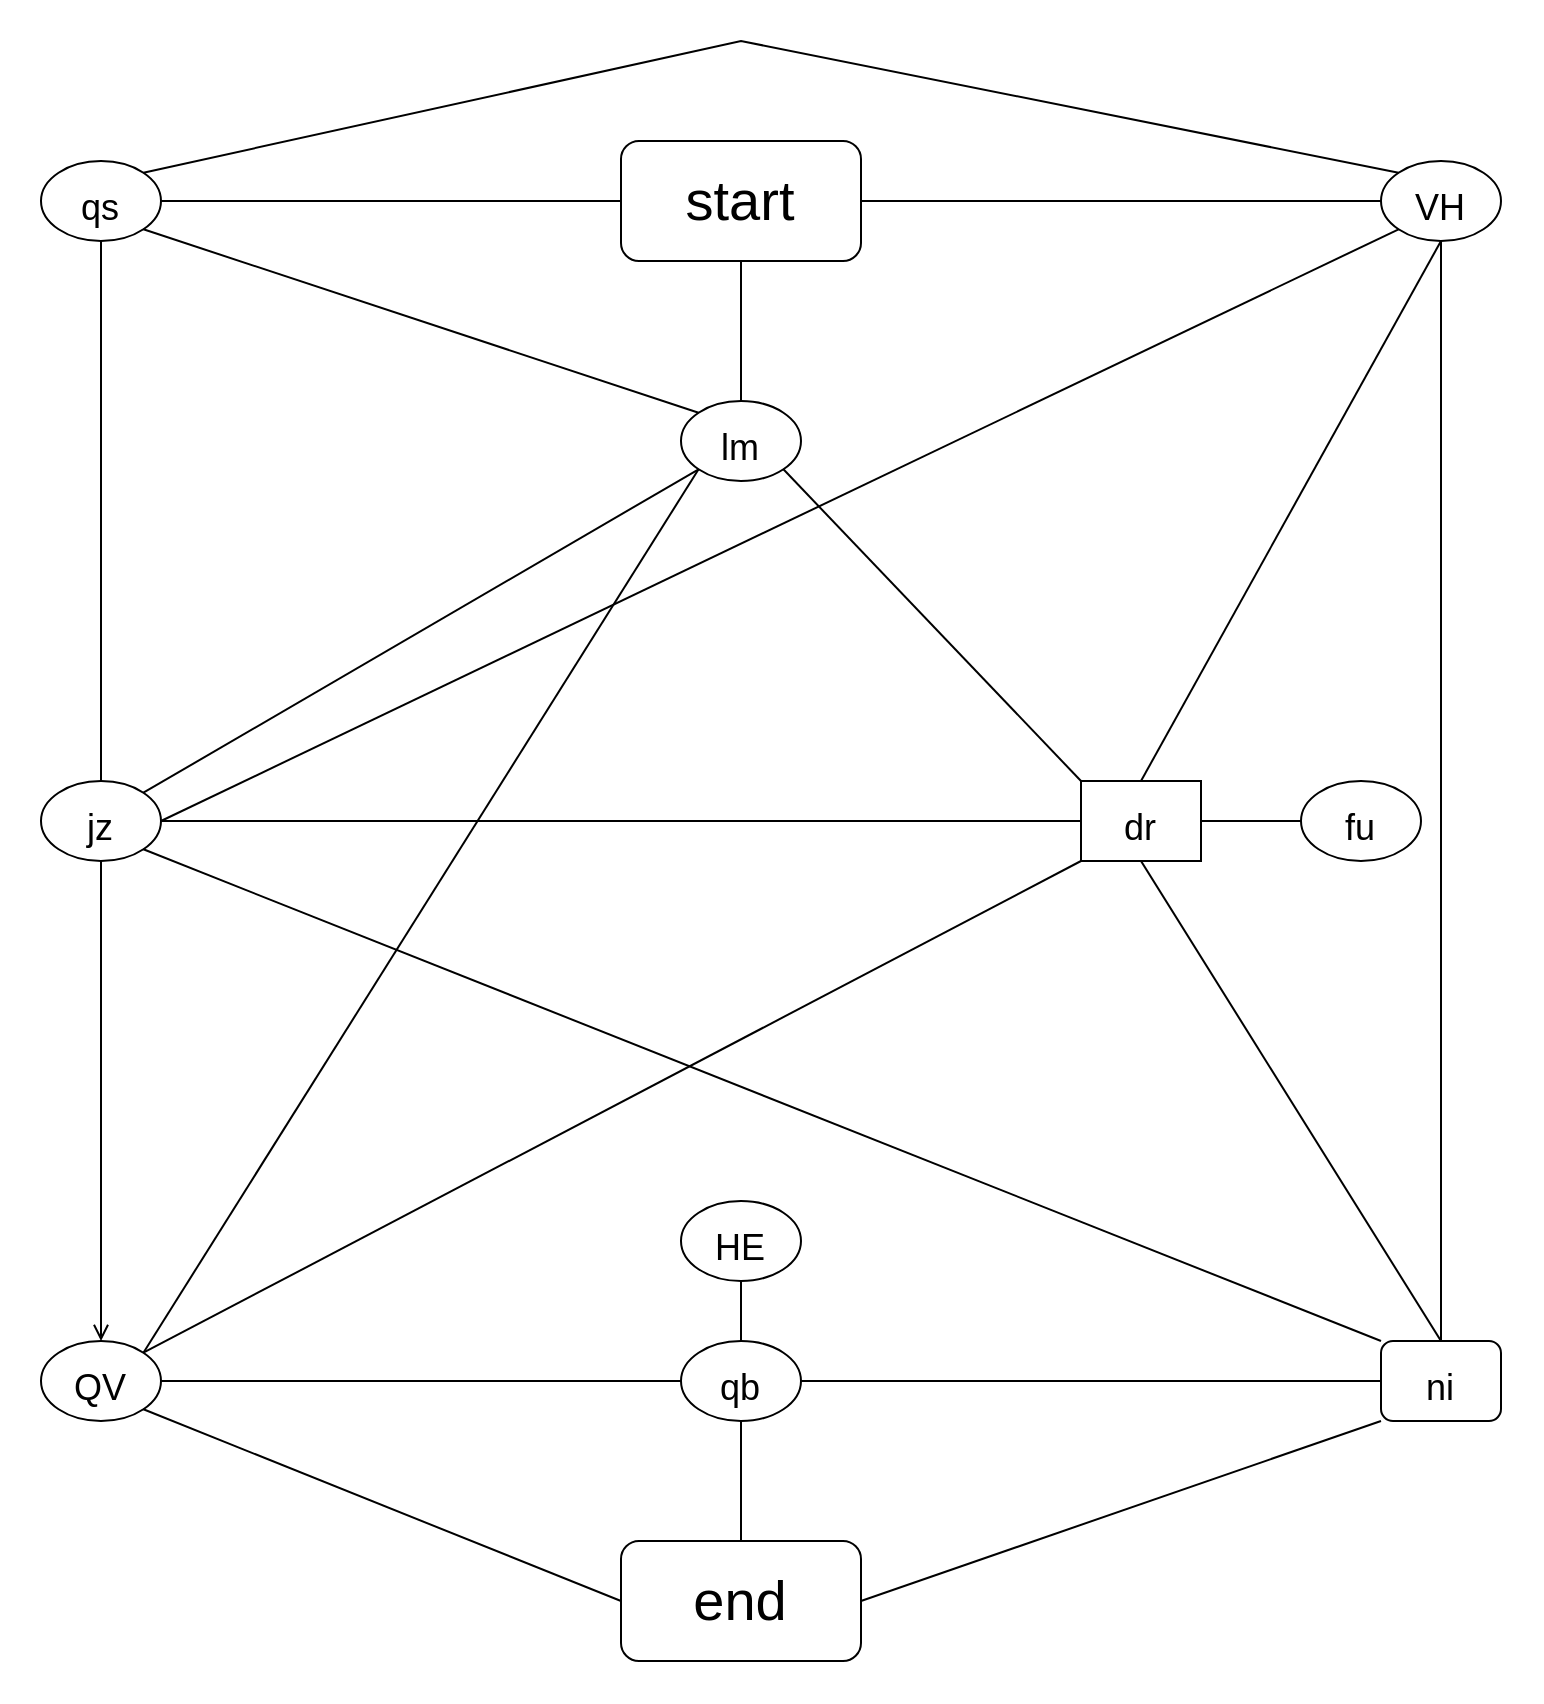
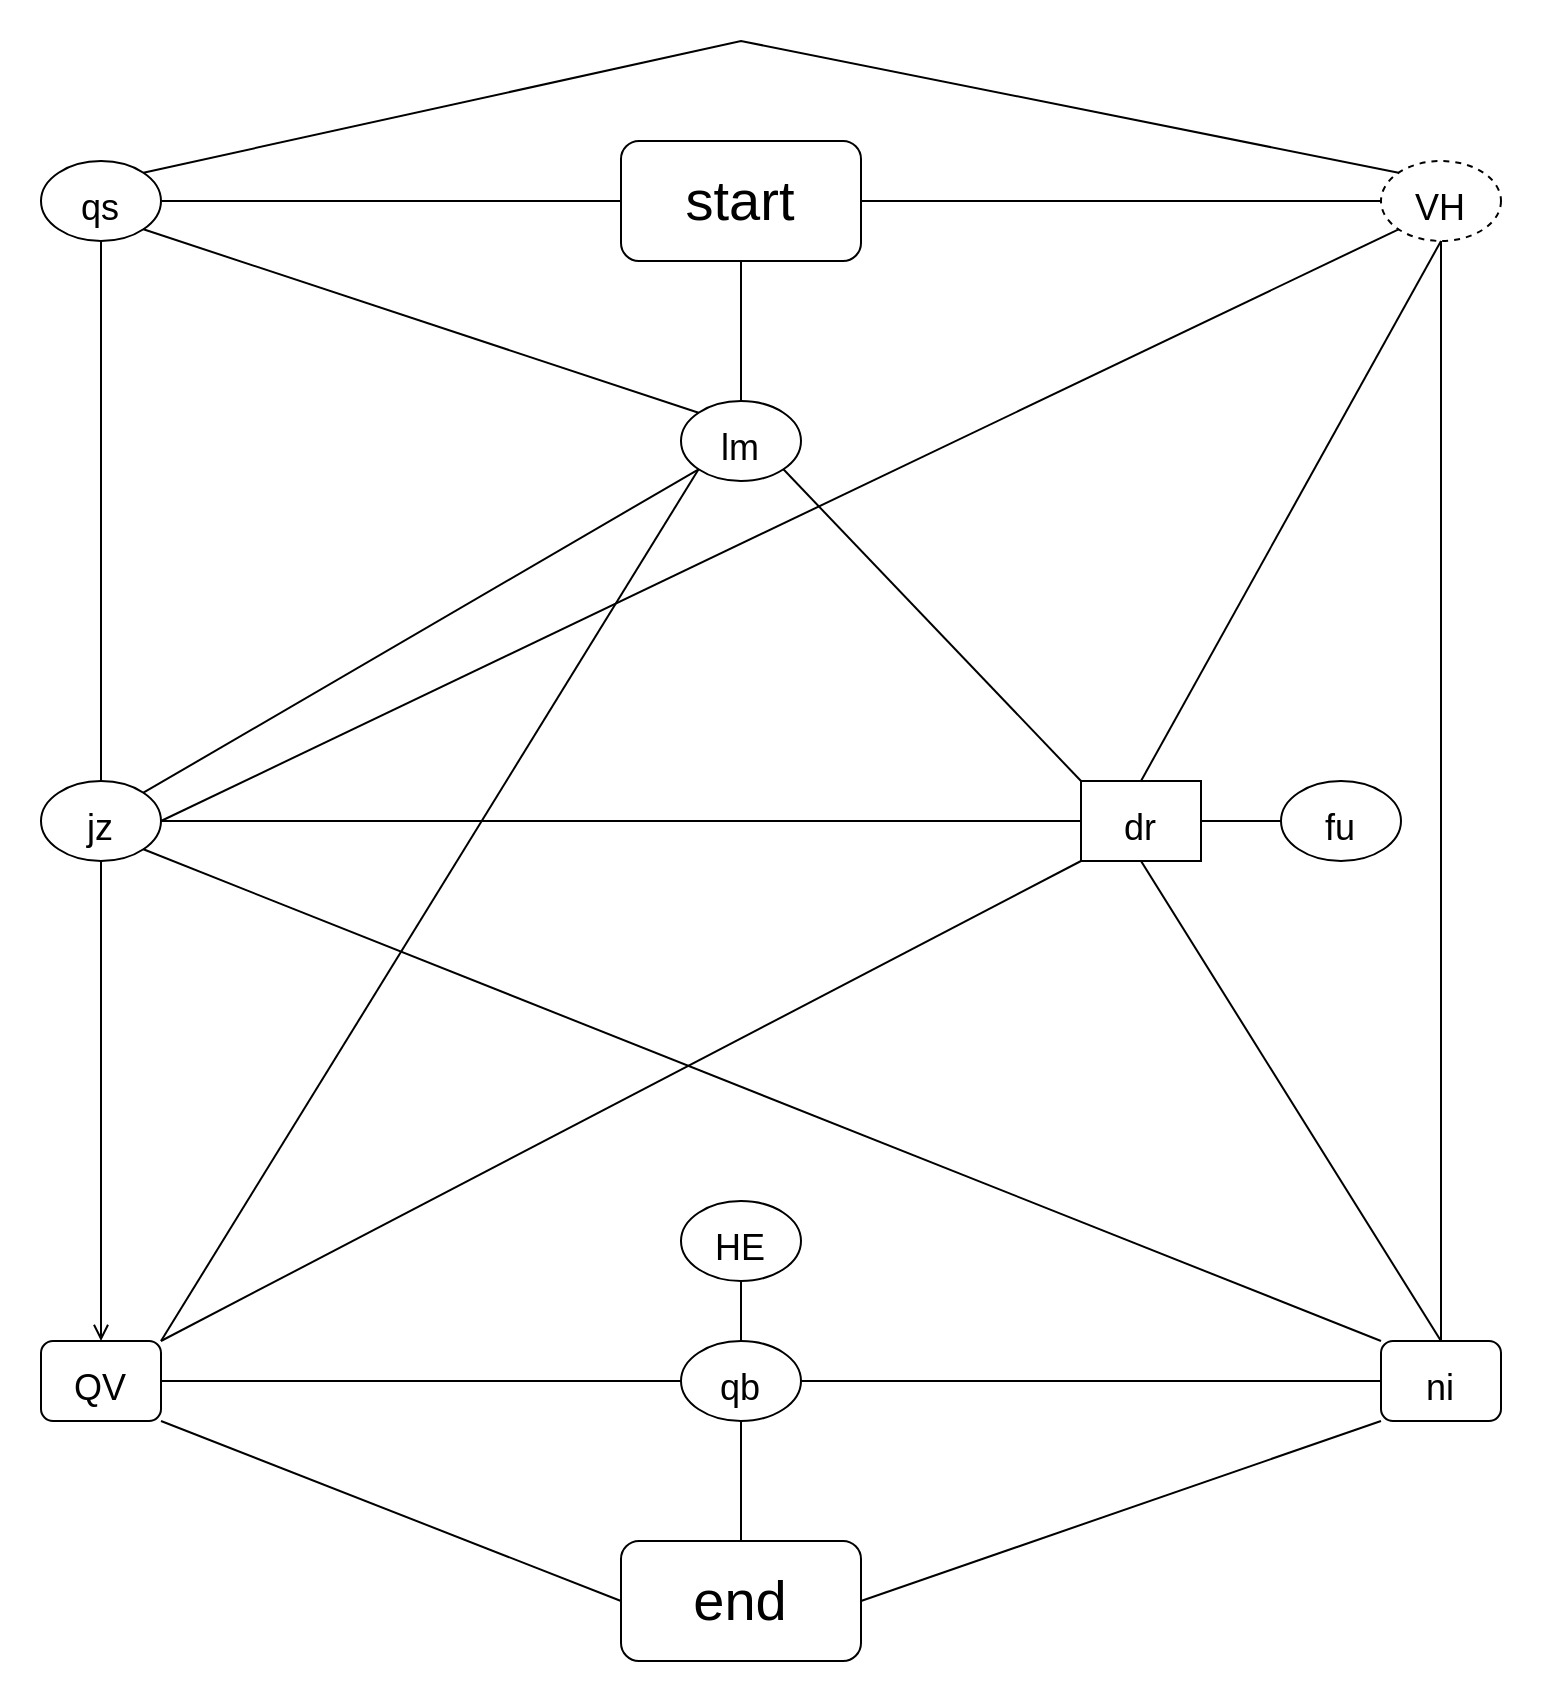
node "VH": style solid -> dashed
node "fu": moved (1361, 821) -> (1341, 821)
node "QV": shape ellipse -> rounded rectangle
